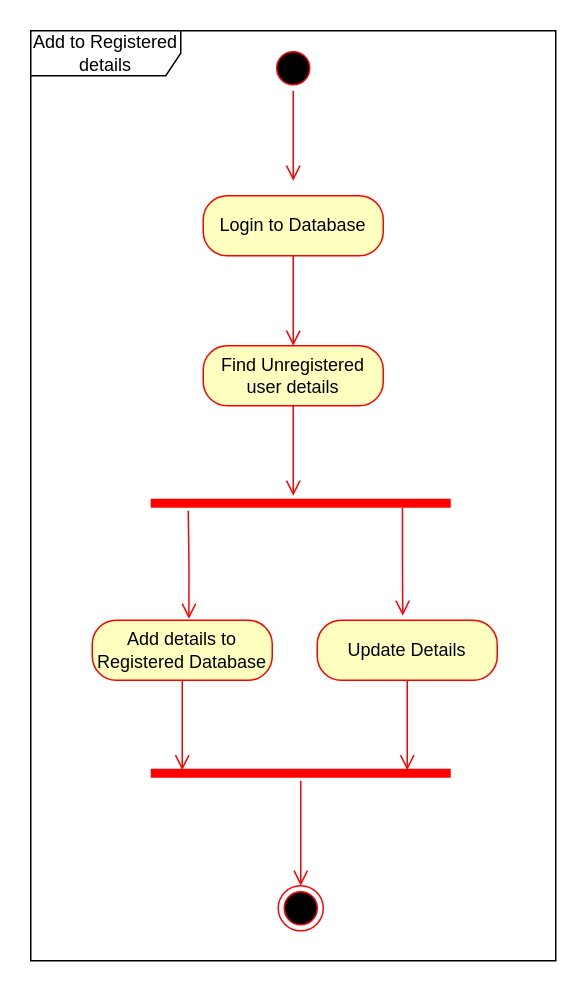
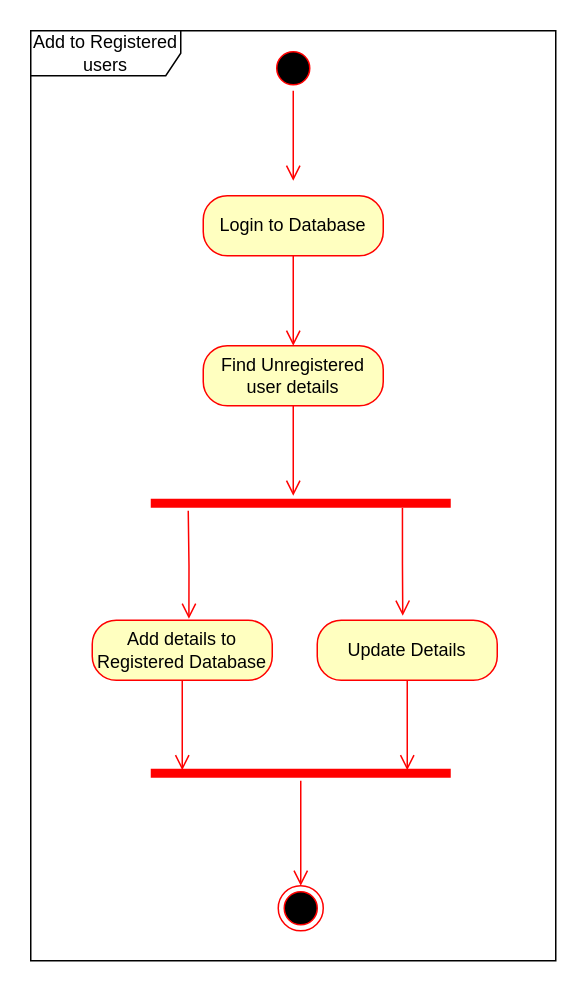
node "Add to Registered details": label "Add to Registered details" -> "Add to Registered users"
